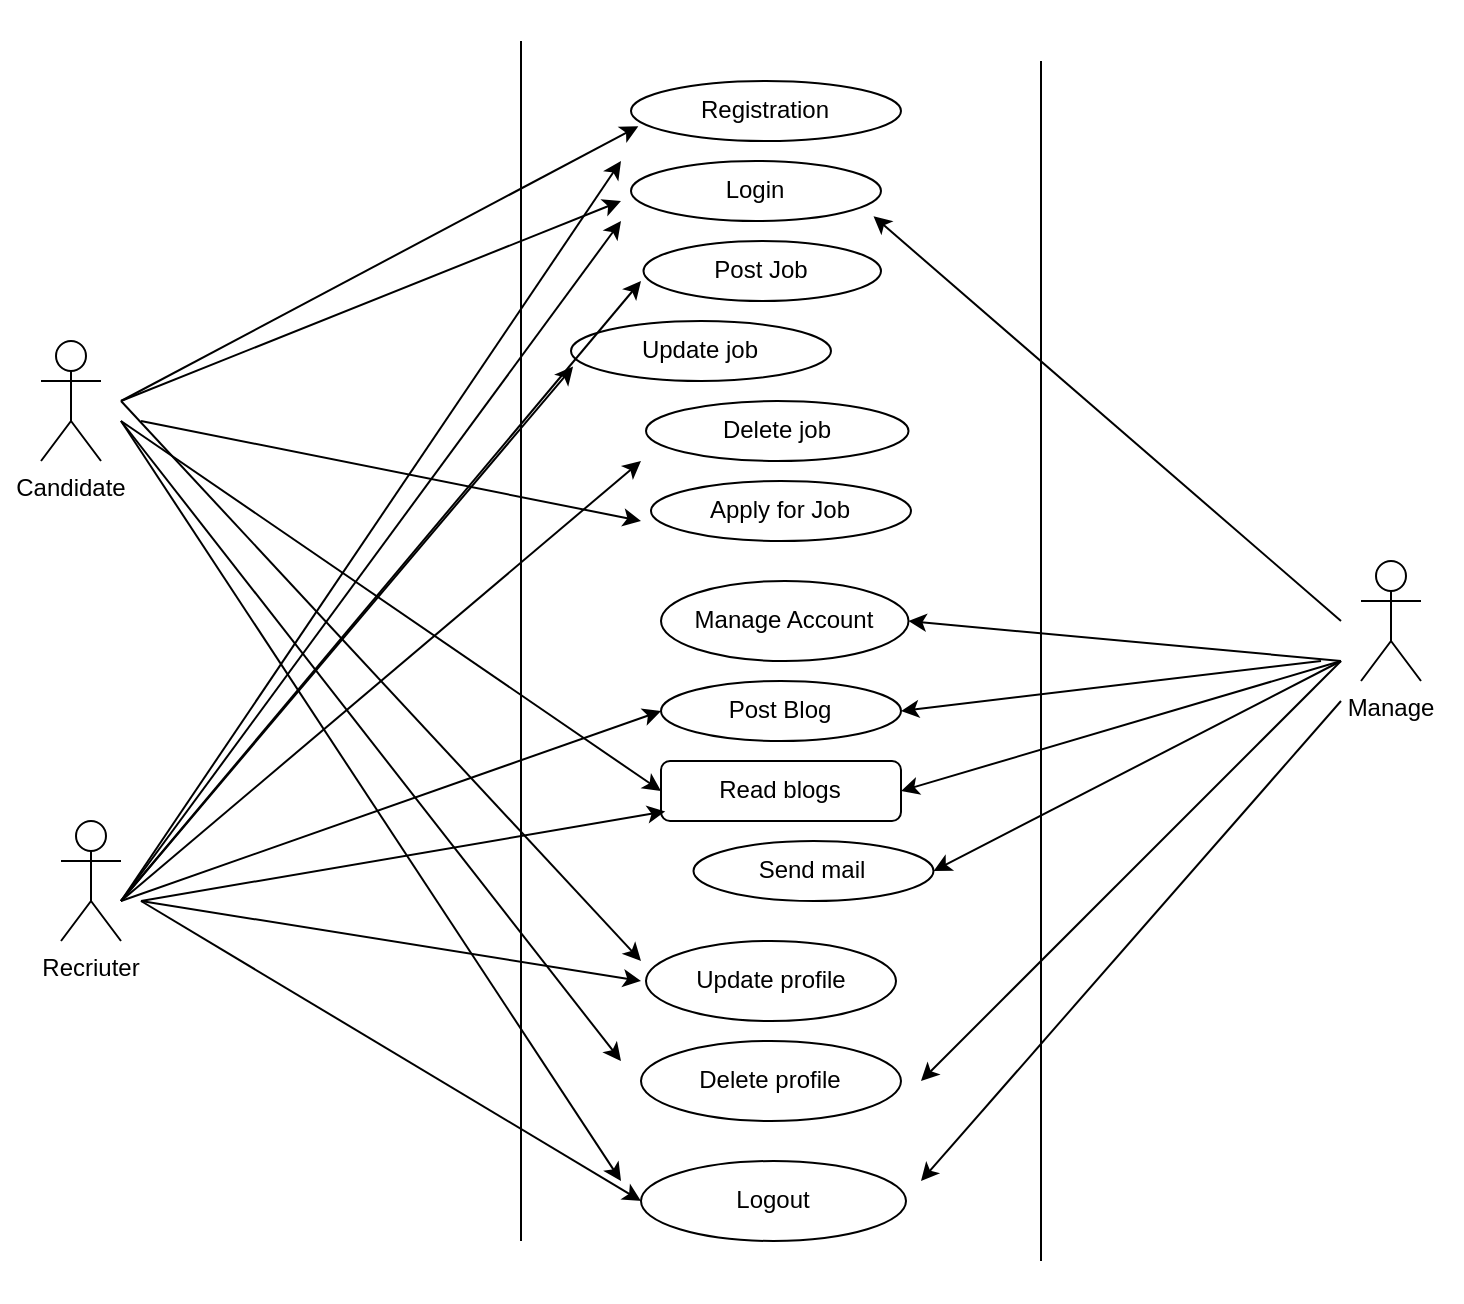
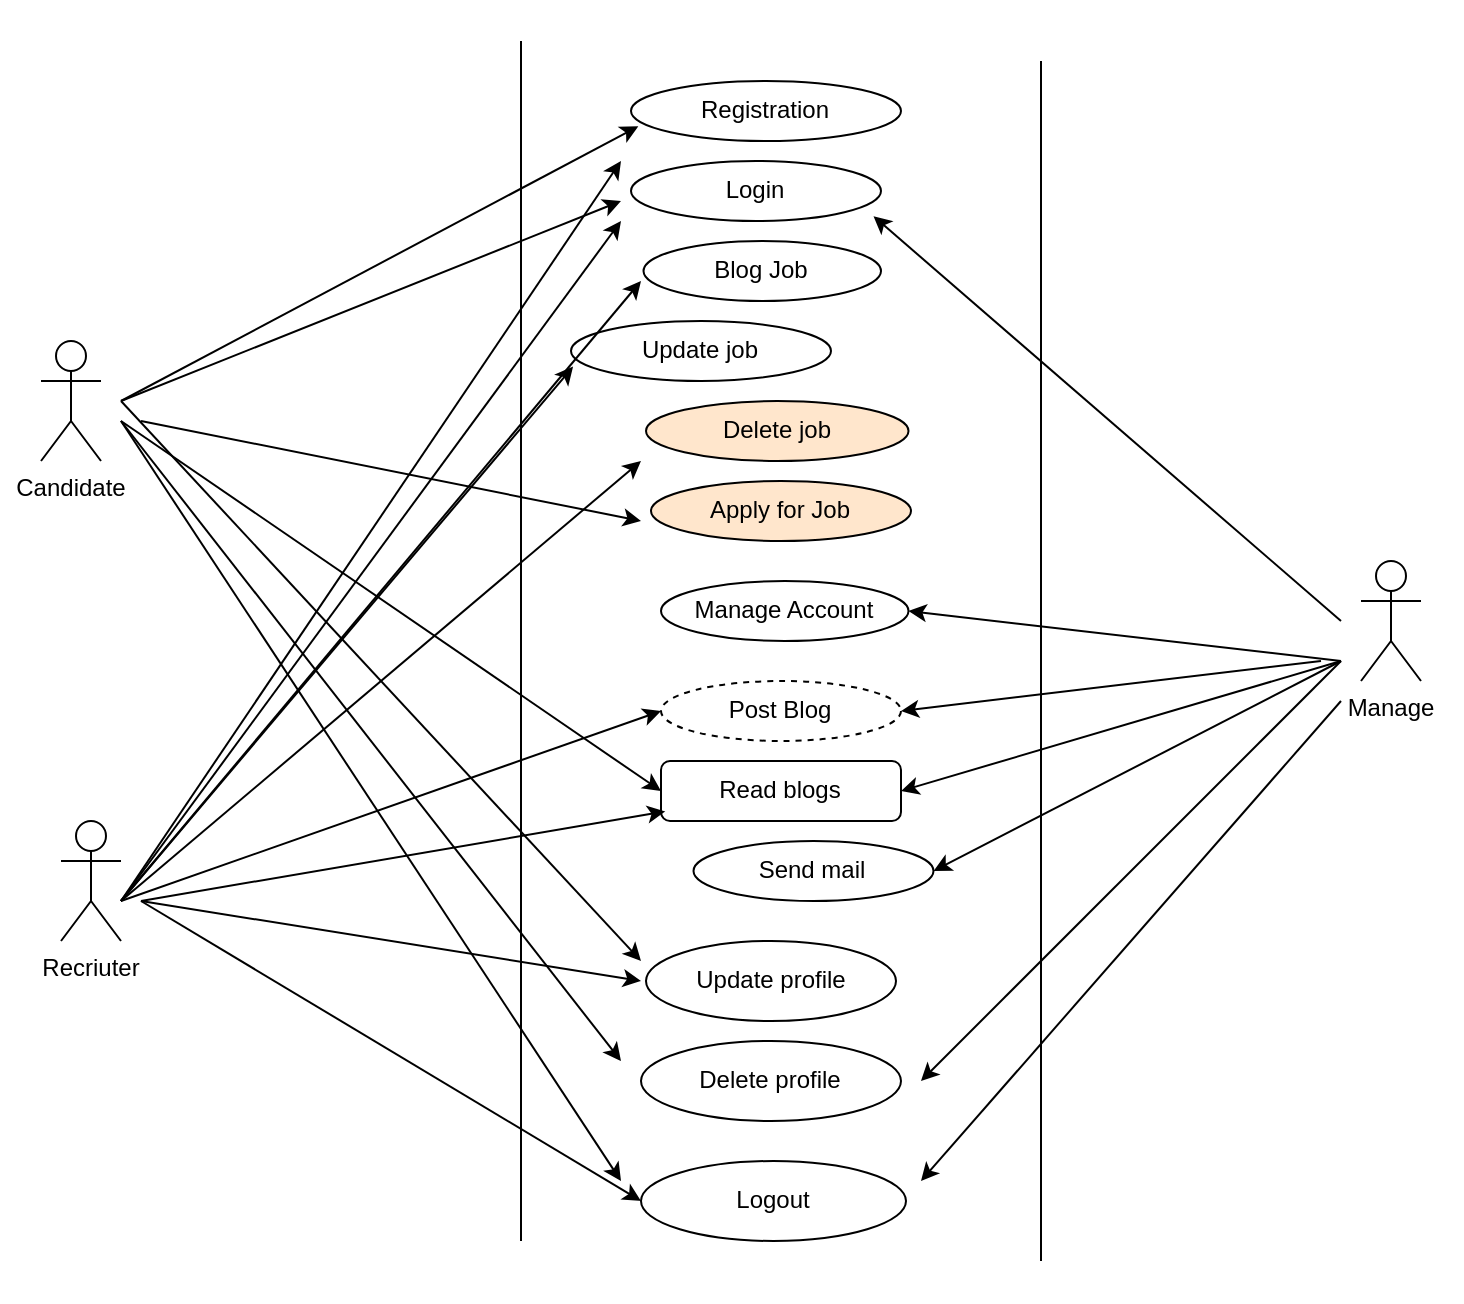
node "Post Job": label "Post Job" -> "Blog Job"
node "Delete job": fillcolor #ffffff -> #ffe6cc
node "Apply for Job": fillcolor #ffffff -> #ffe6cc
node "Manage Account": size 248x80 -> 248x60
node "Post Blog": style solid -> dashed
